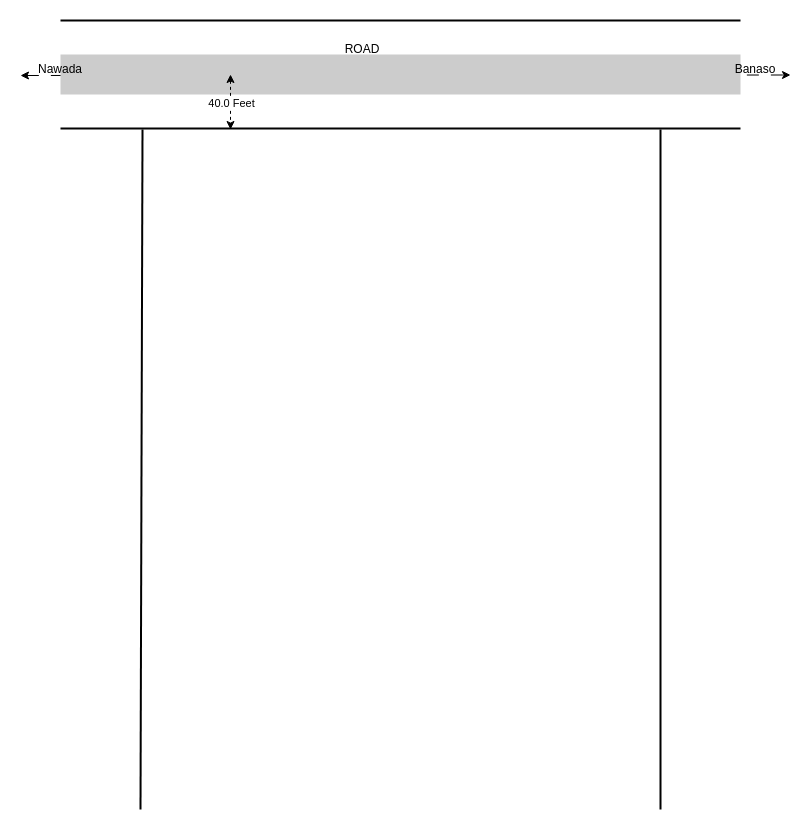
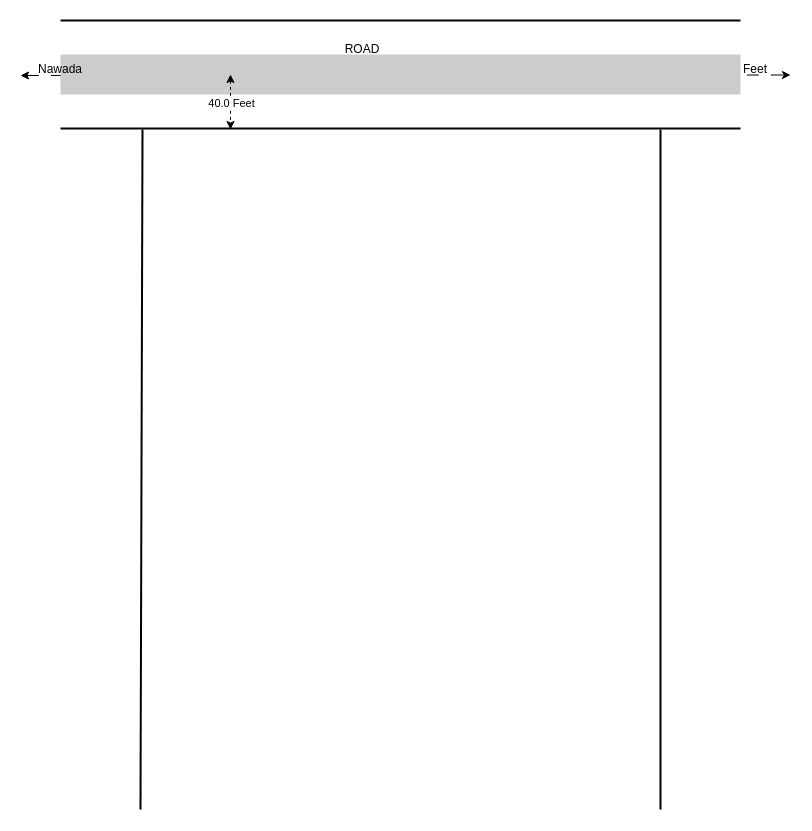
node "Banaso": label "Banaso" -> "Feet"
